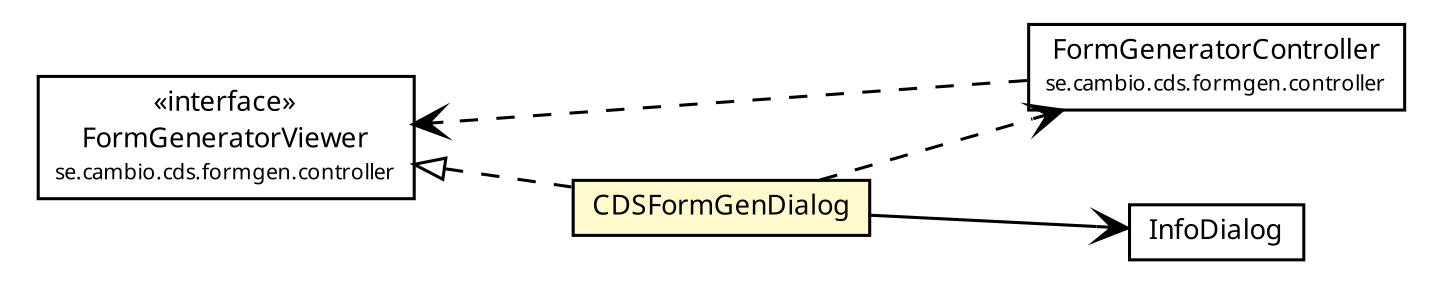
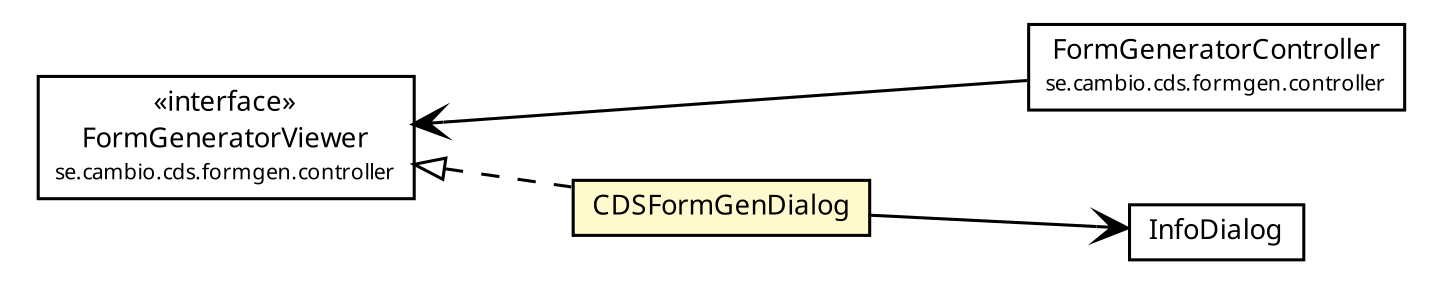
edge "FormGeneratorController" -> "FormGeneratorViewer": style dashed -> solid
edge "CDSFormGenDialog" -> "FormGeneratorController": removed
